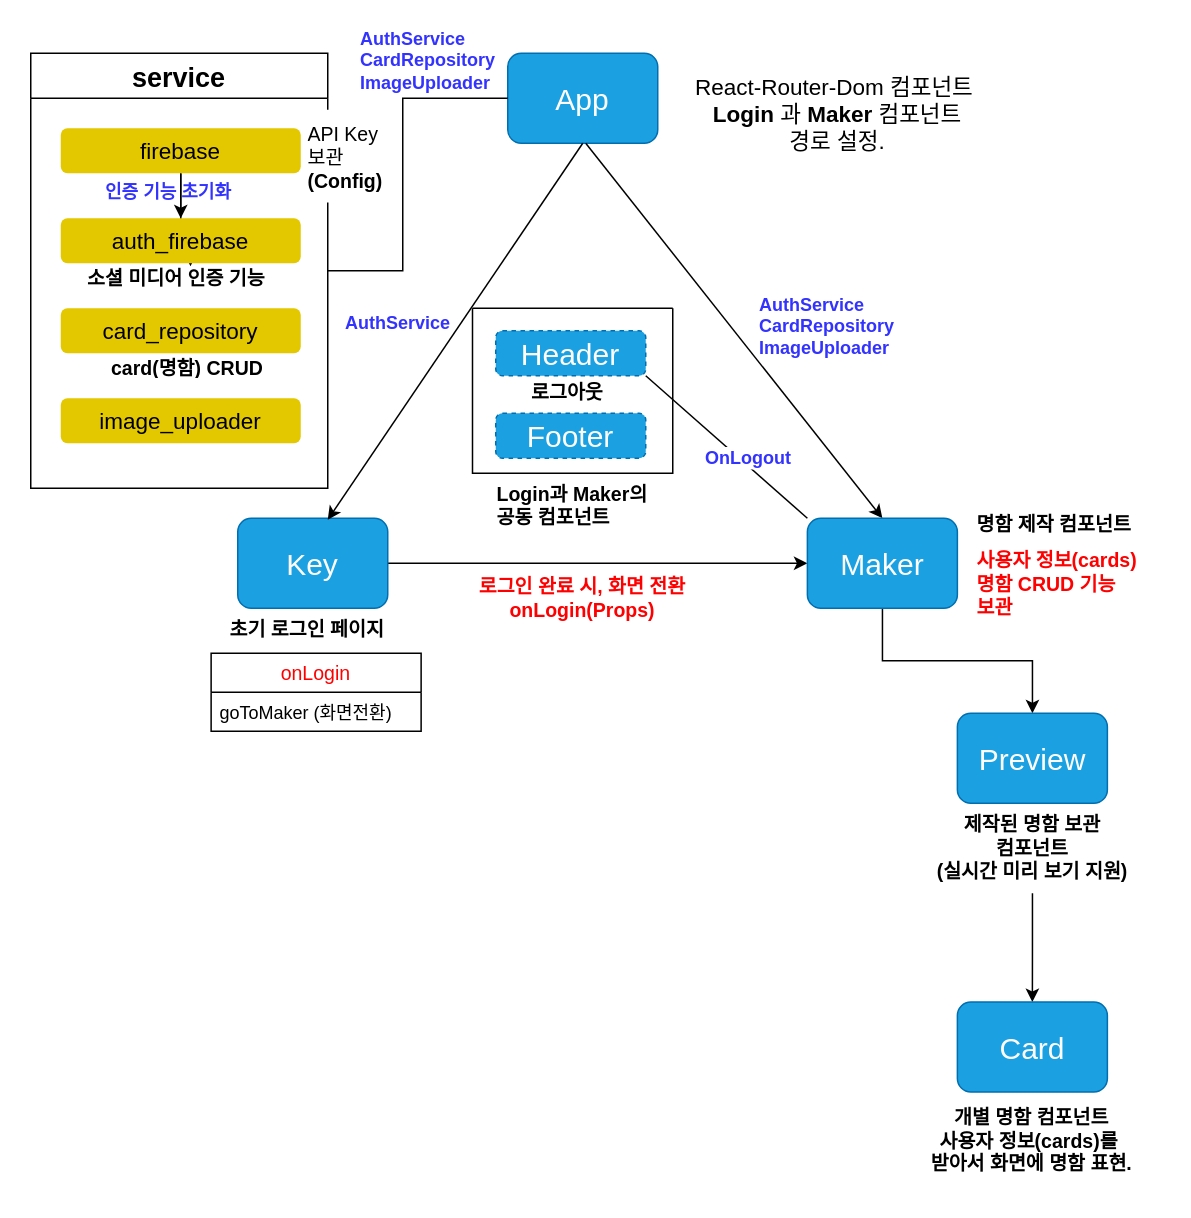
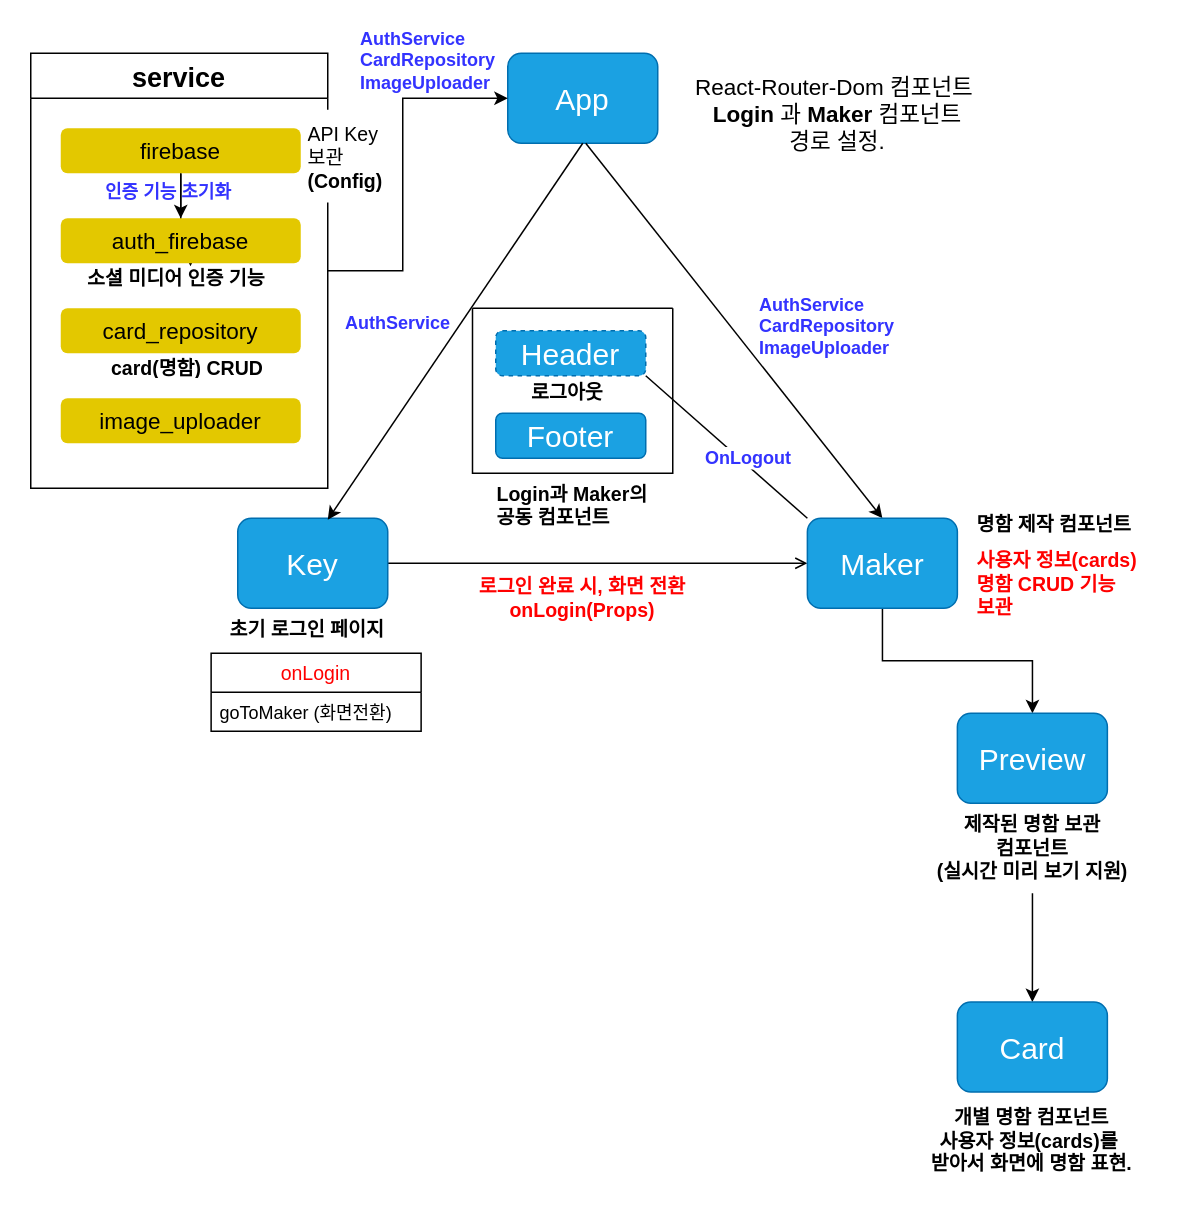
edge "App" -- "service": arrowhead none -> classic
node "Footer": style dashed -> solid
edge "Key" -> "Maker": arrowhead classic -> open
